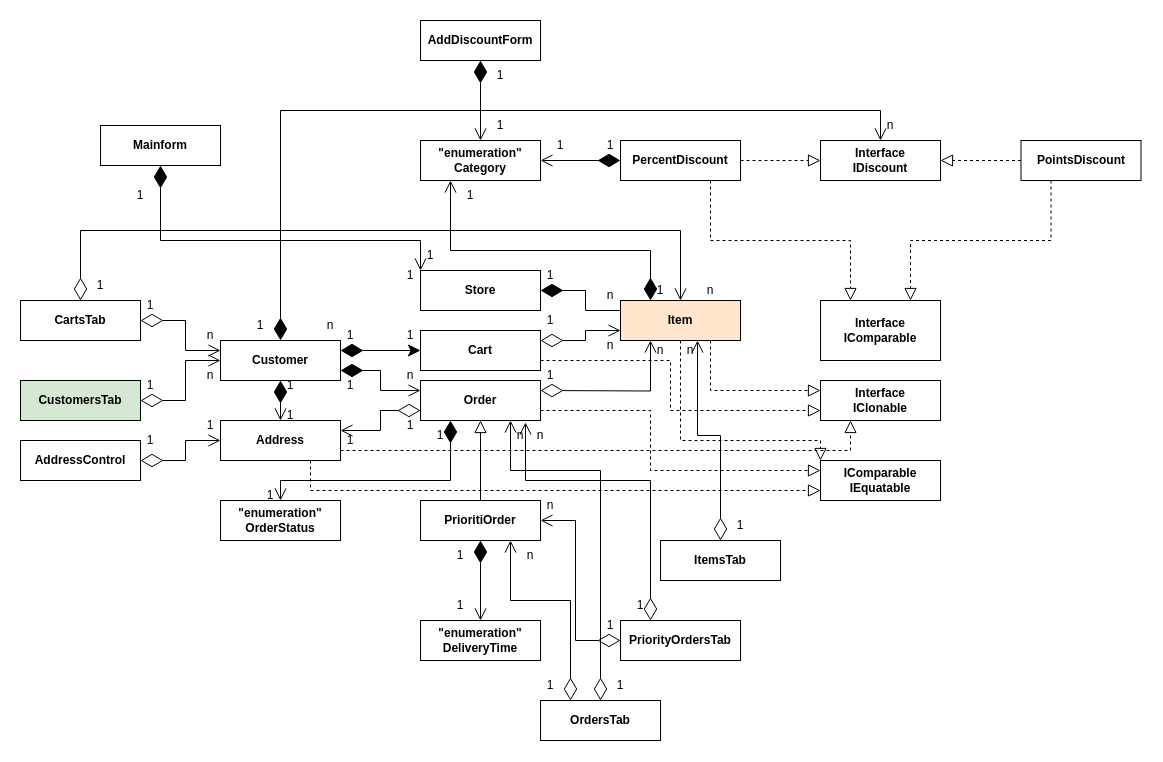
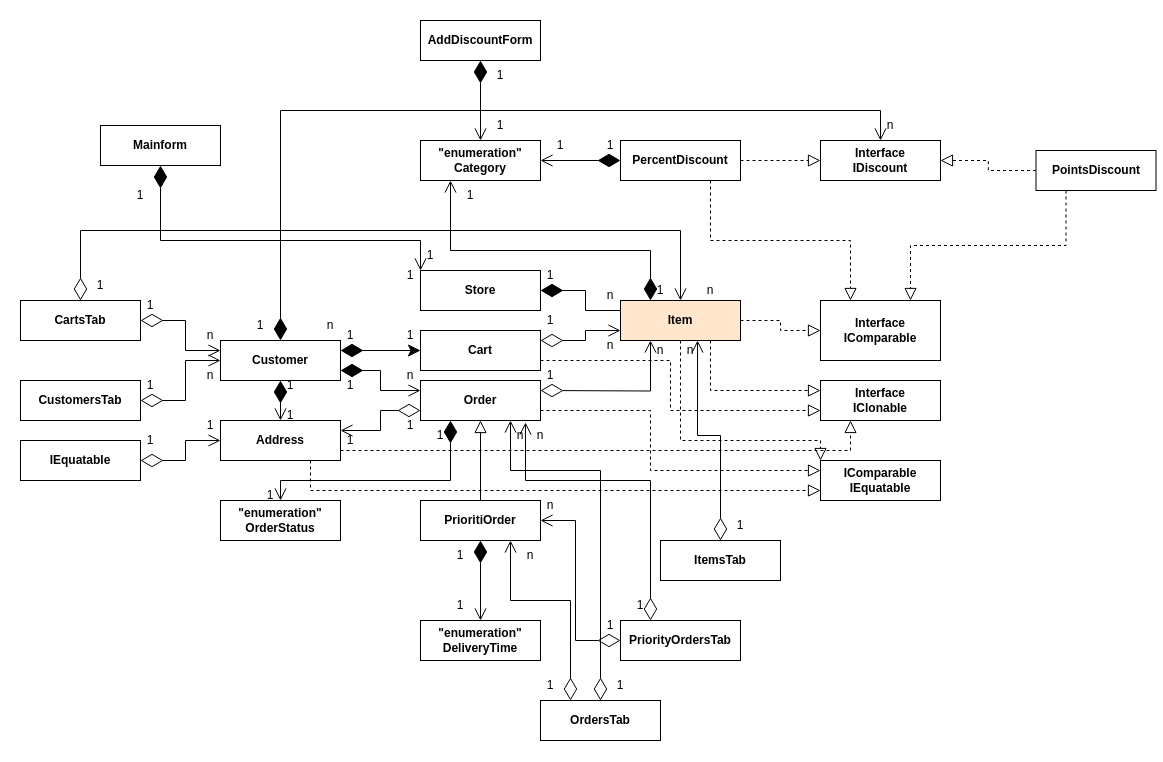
node "PointsDiscount": moved (1081, 161) -> (1096, 171)
edge "Item" -> "Interface IComparable": added
node "CustomersTab": fillcolor #d5e8d4 -> #ffffff
node "AddressControl": label "AddressControl" -> "IEquatable"
